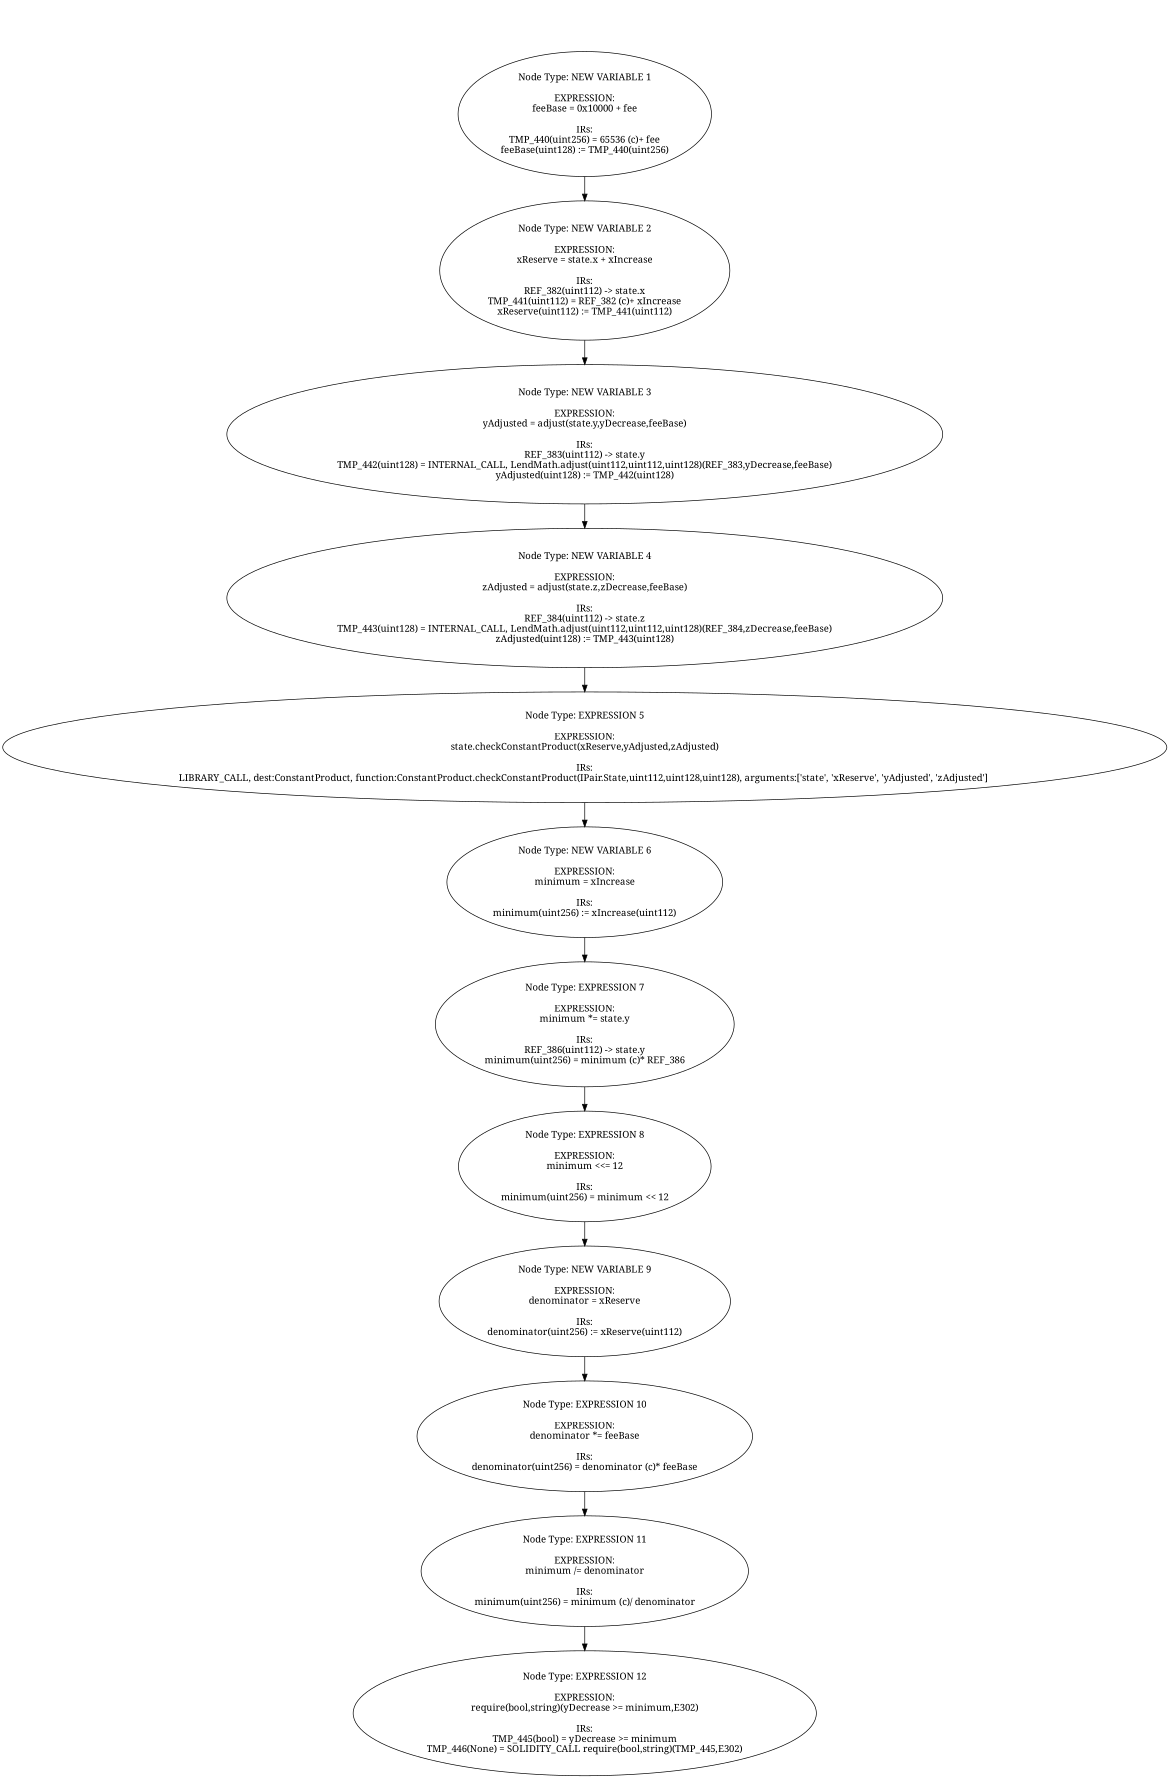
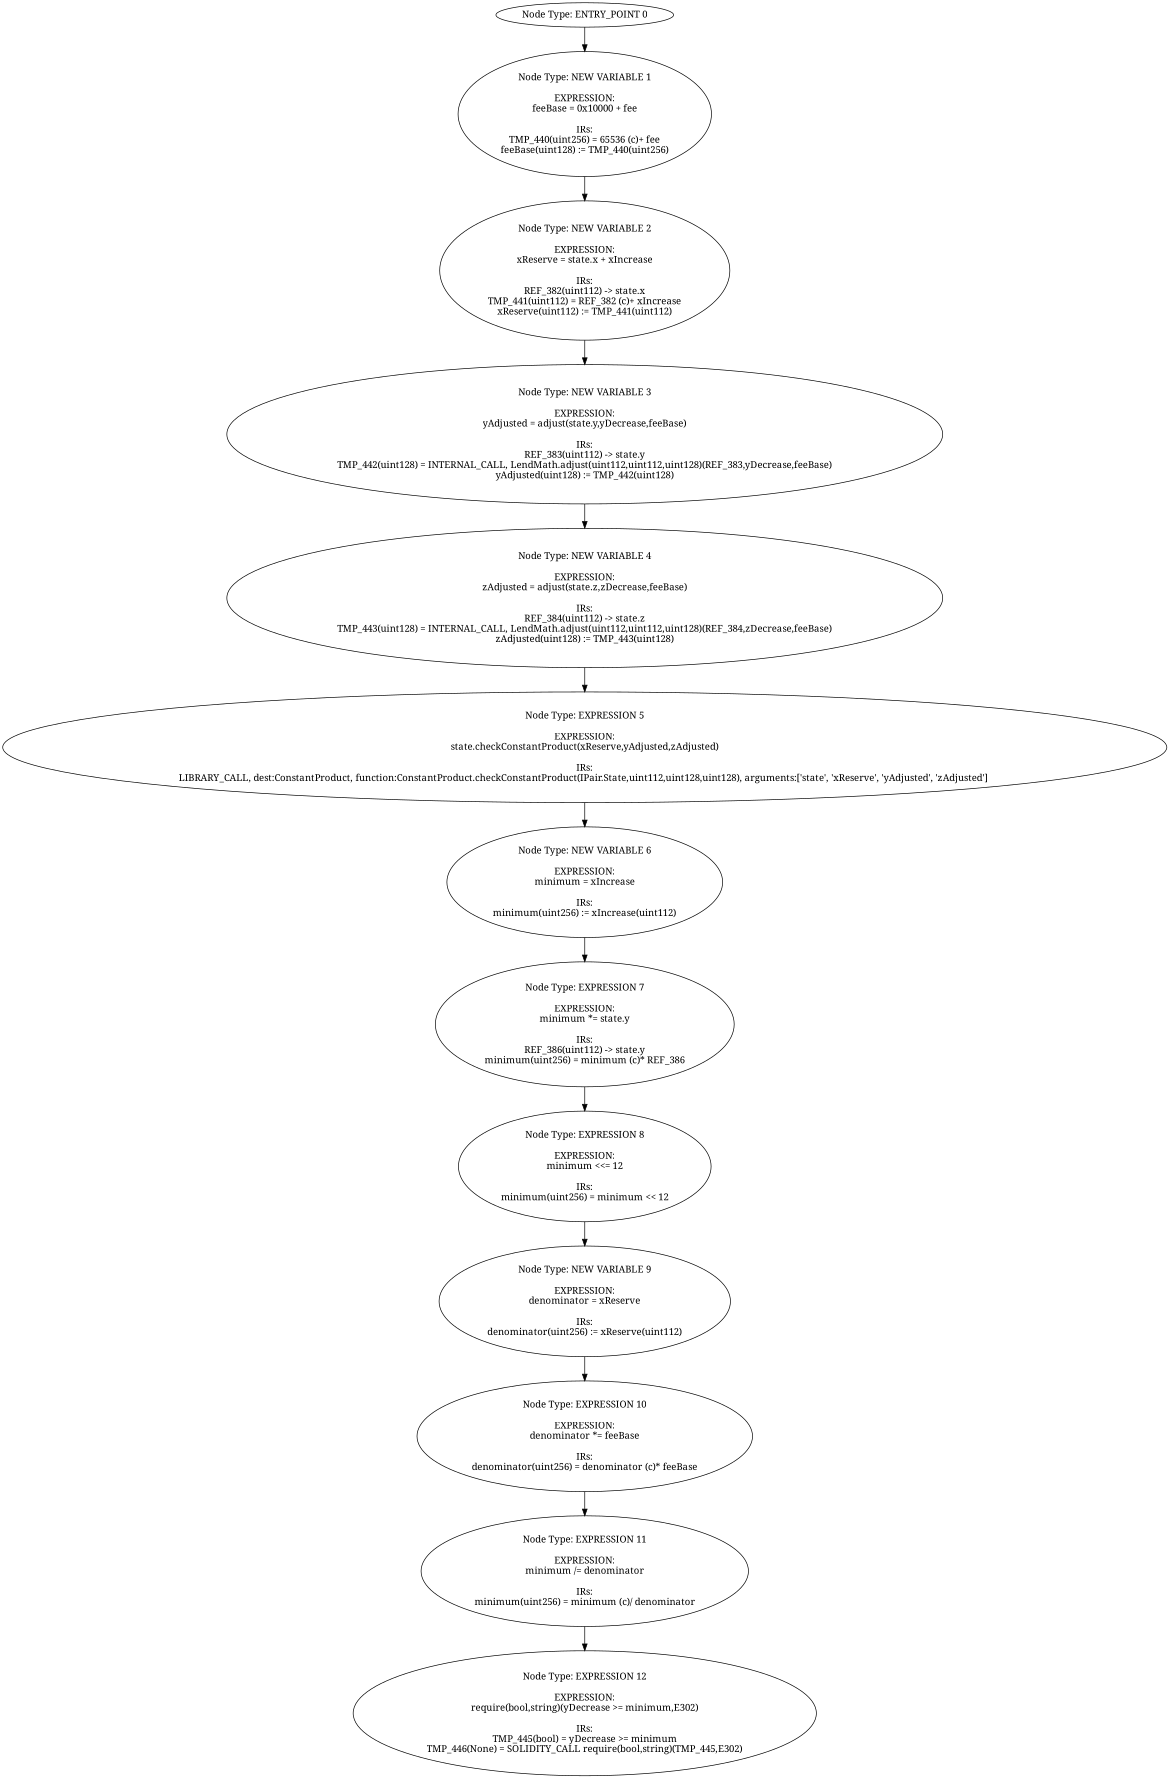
node "Node Type: ENTRY_POINT 0": added
